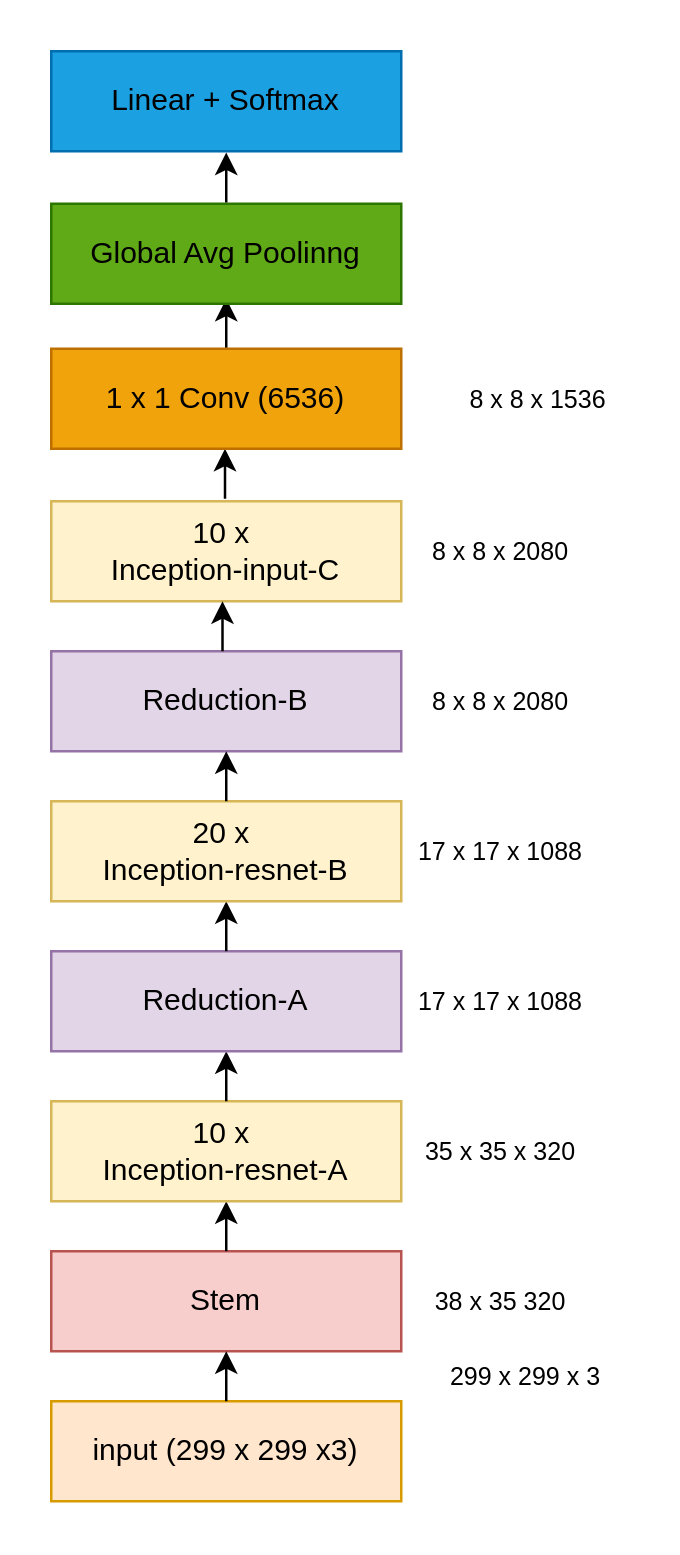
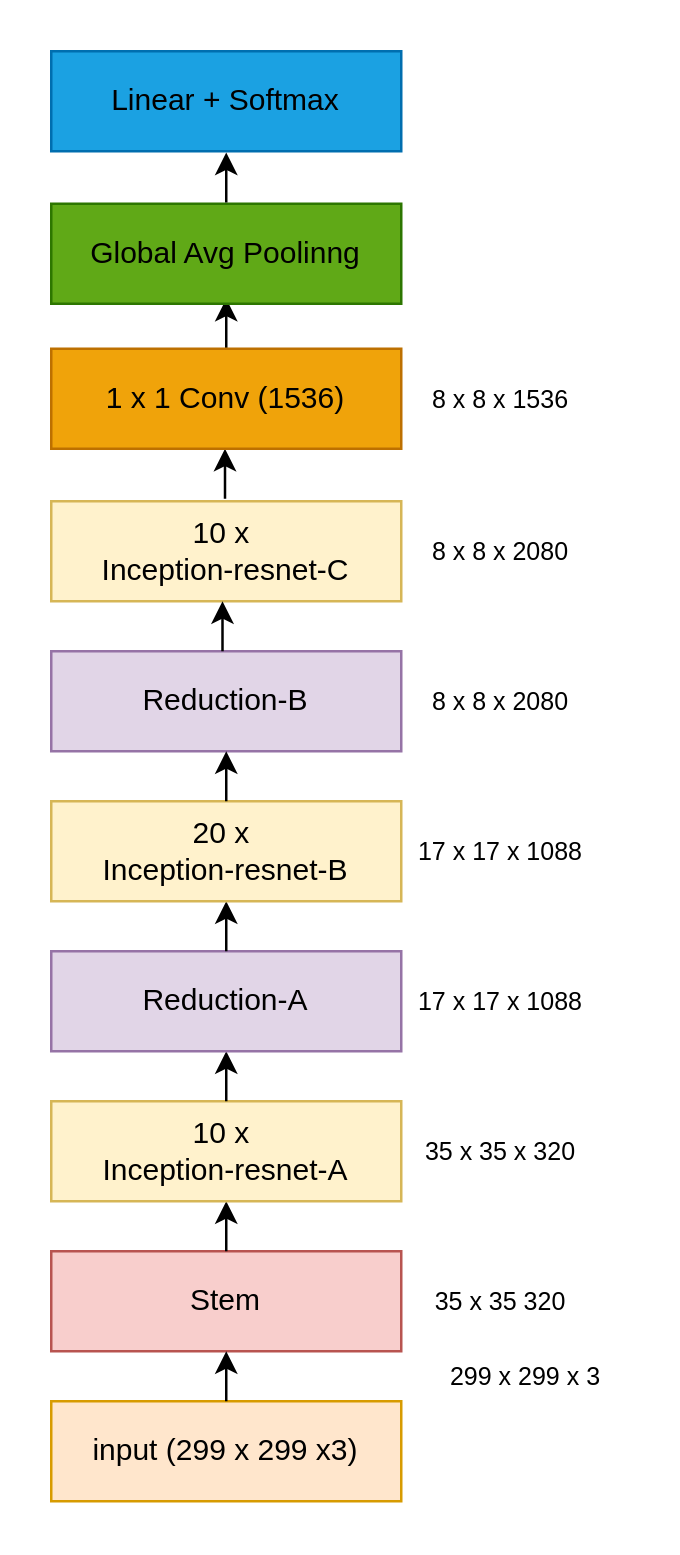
node "1 x 1 Conv (6536)": label "1 x 1 Conv (6536)" -> "1 x 1 Conv (1536)"
node "8 x 8 x 1536": moved (539, 399) -> (501, 399)
node "10 x Inception-input-C": label "10 x Inception-input-C" -> "10 x Inception-resnet-C"
node "38 x 35 320": label "38 x 35 320" -> "35 x 35 320"
